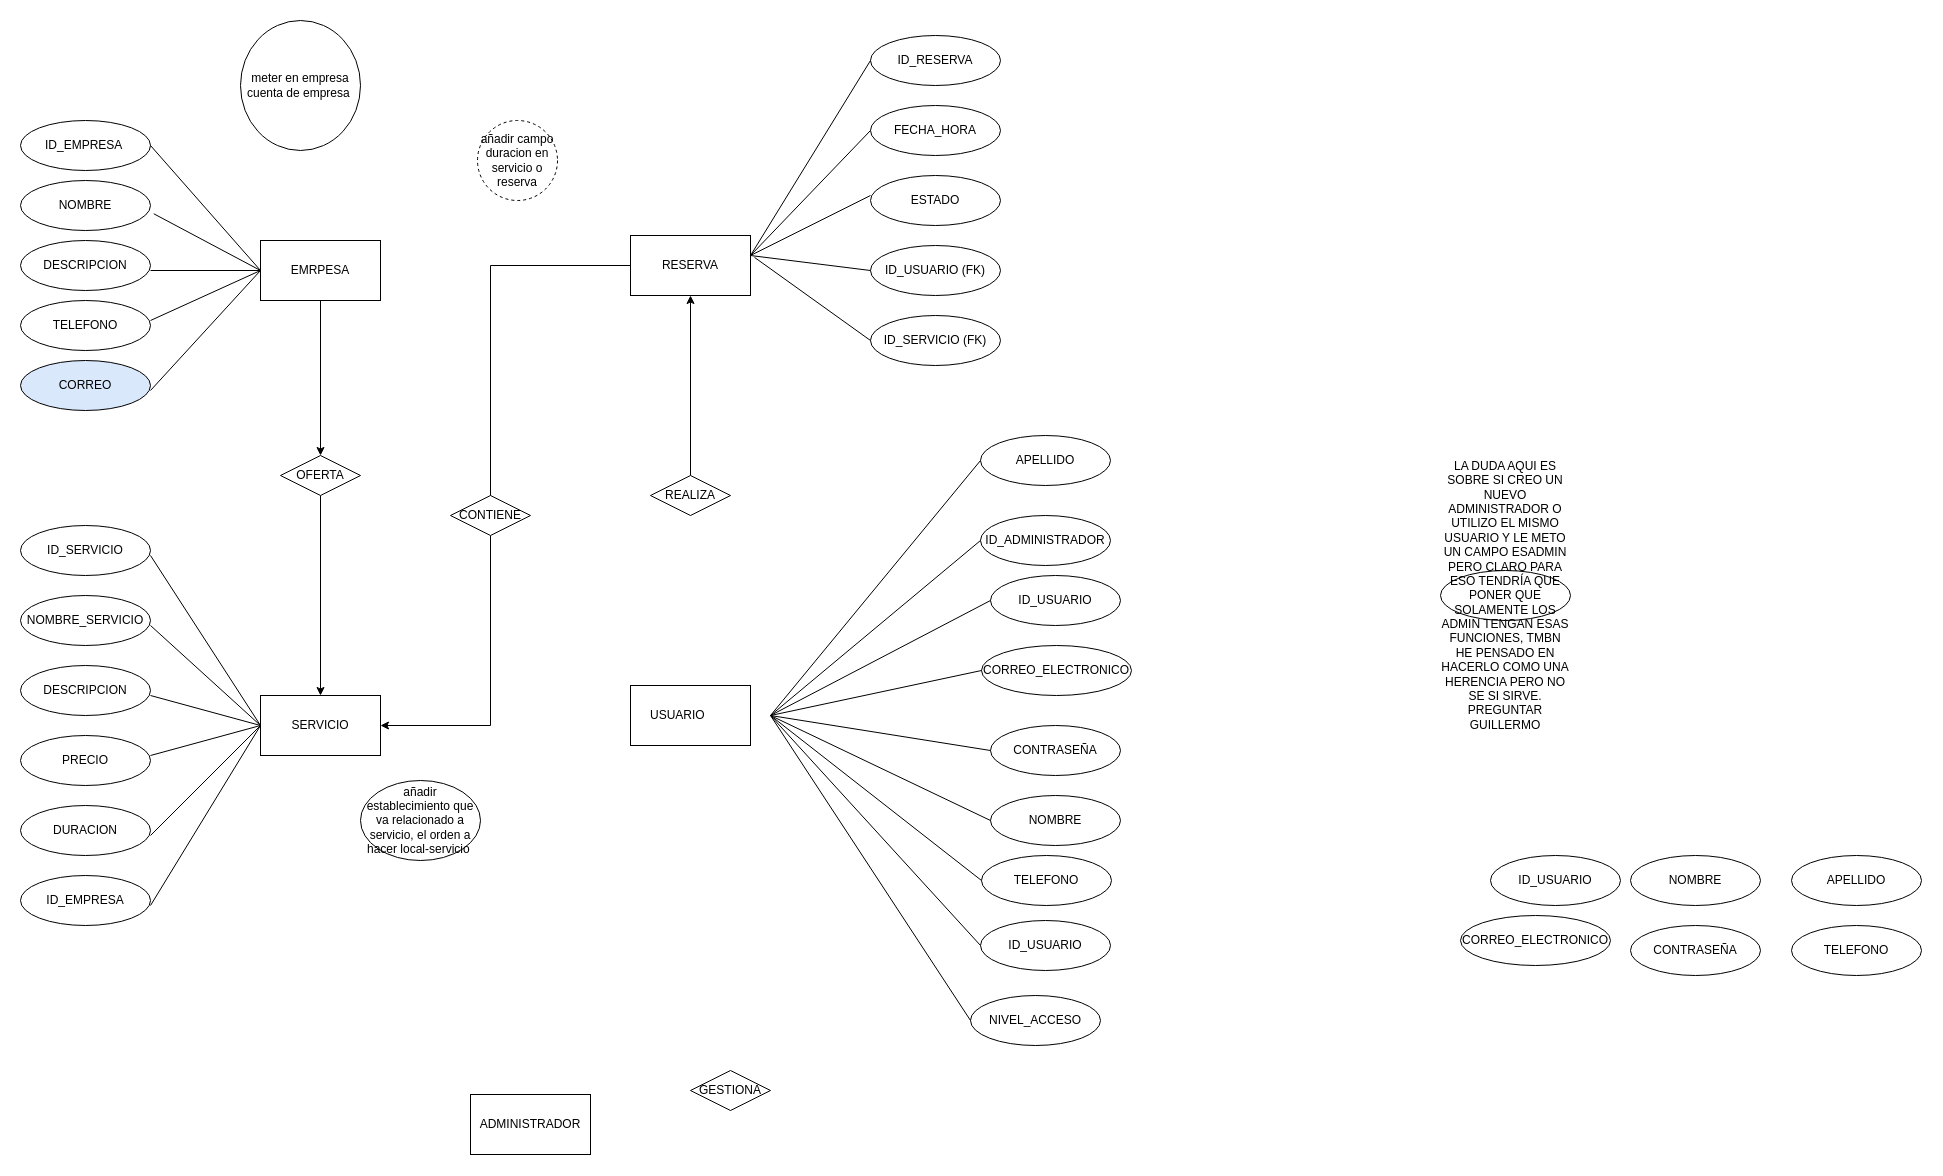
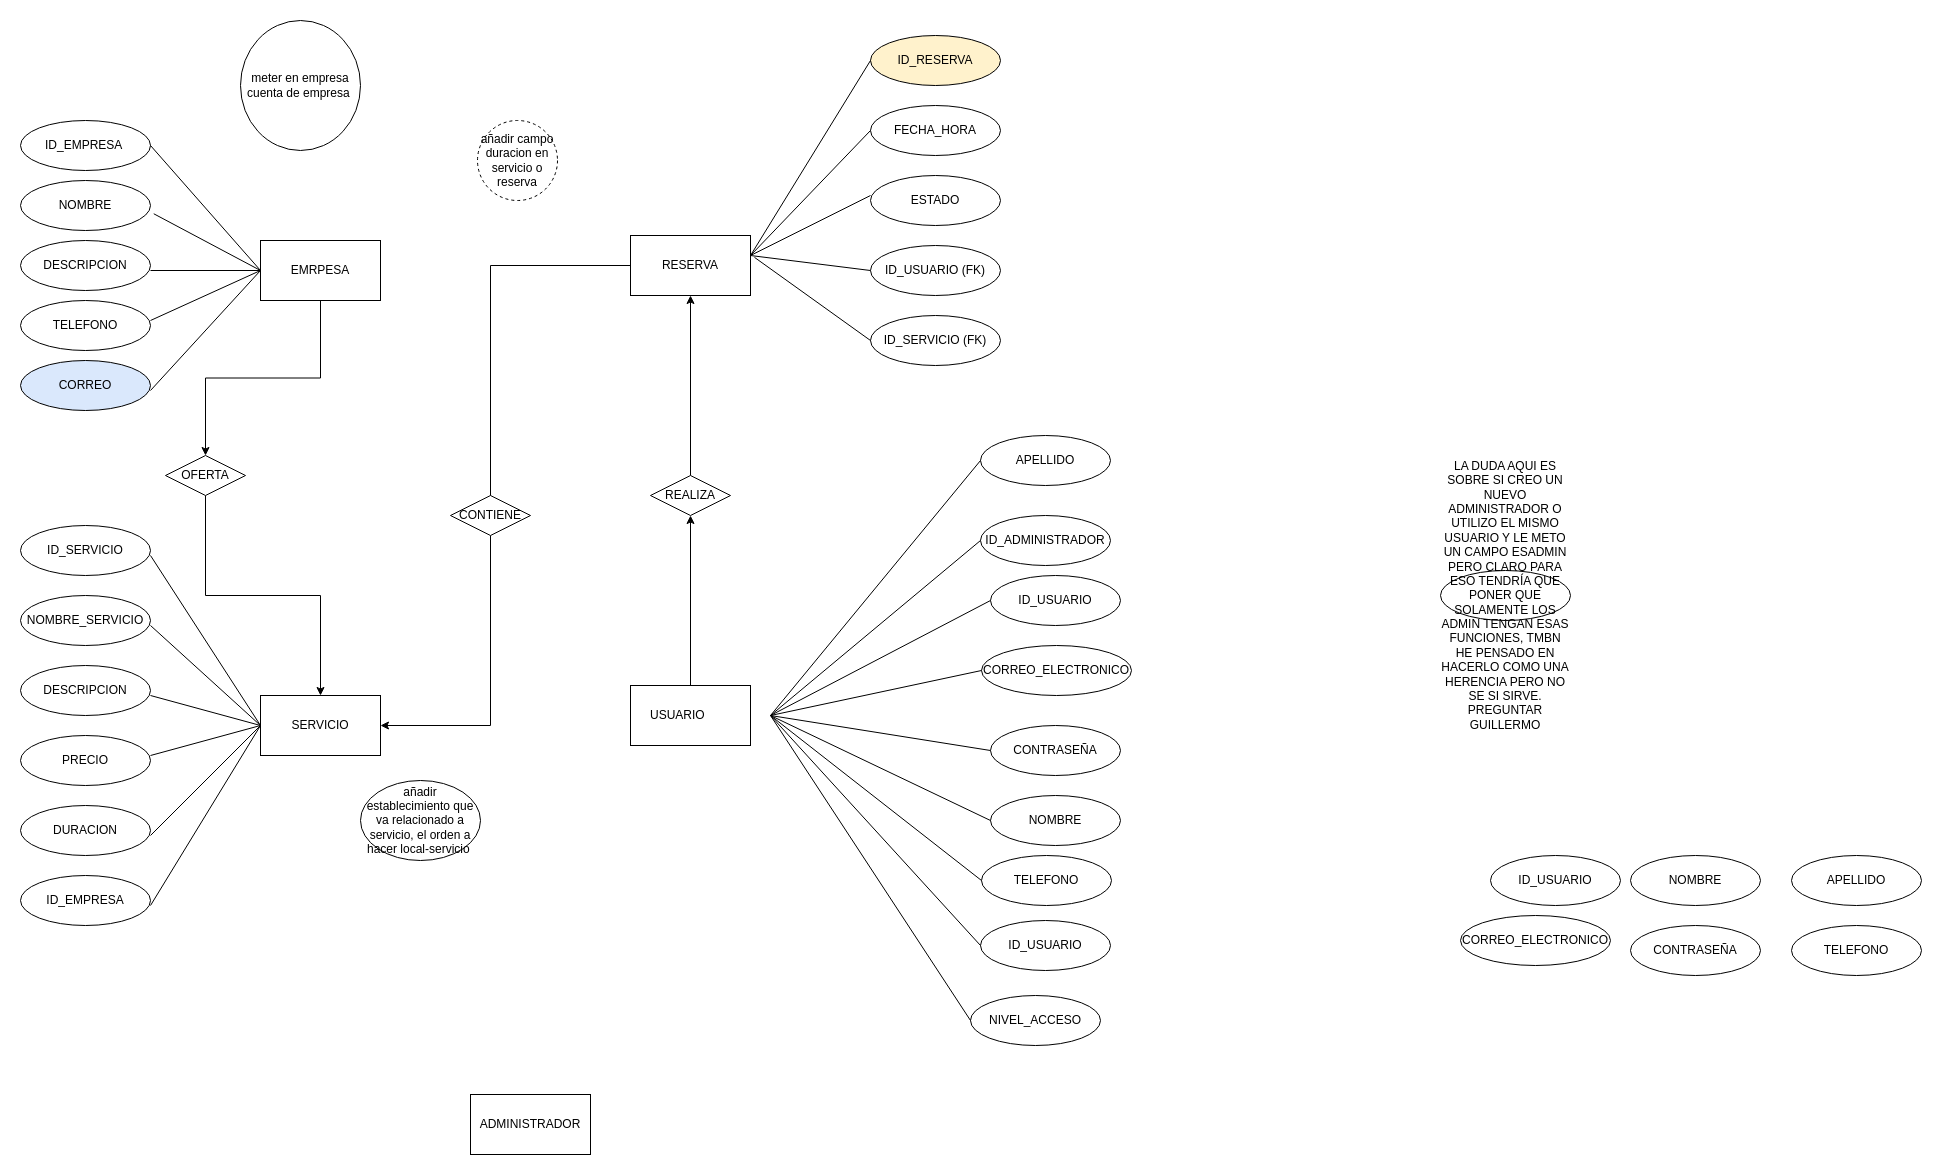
node "ID_RESERVA": fillcolor #ffffff -> #fff2cc
node "OFERTA": moved (321, 476) -> (206, 476)
edge "USUARIO" -> "REALIZA": added
node "GESTIONA": removed
